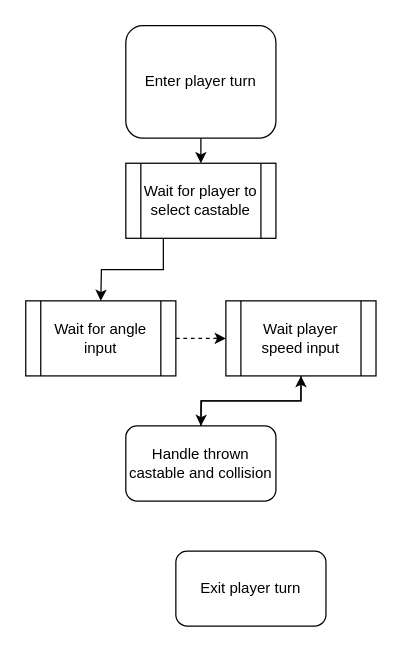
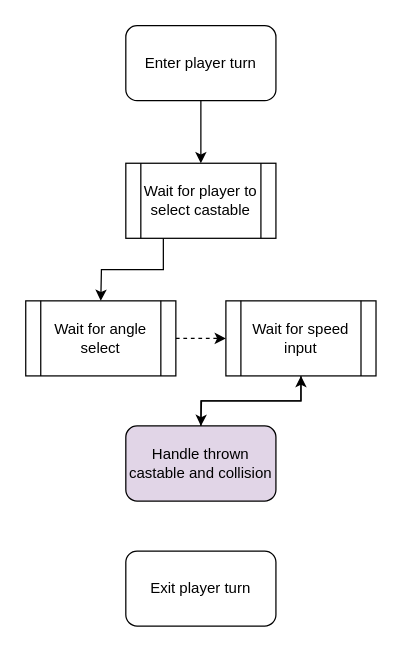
node "Enter player turn": size 150x113 -> 150x75
node "Wait for angle input": label "Wait for angle input" -> "Wait for angle select"
node "Wait player speed input": label "Wait player speed input" -> "Wait for speed input"
node "Handle thrown castable and collision": fillcolor #ffffff -> #e1d5e7
node "Exit player turn": moved (251, 588) -> (201, 588)
